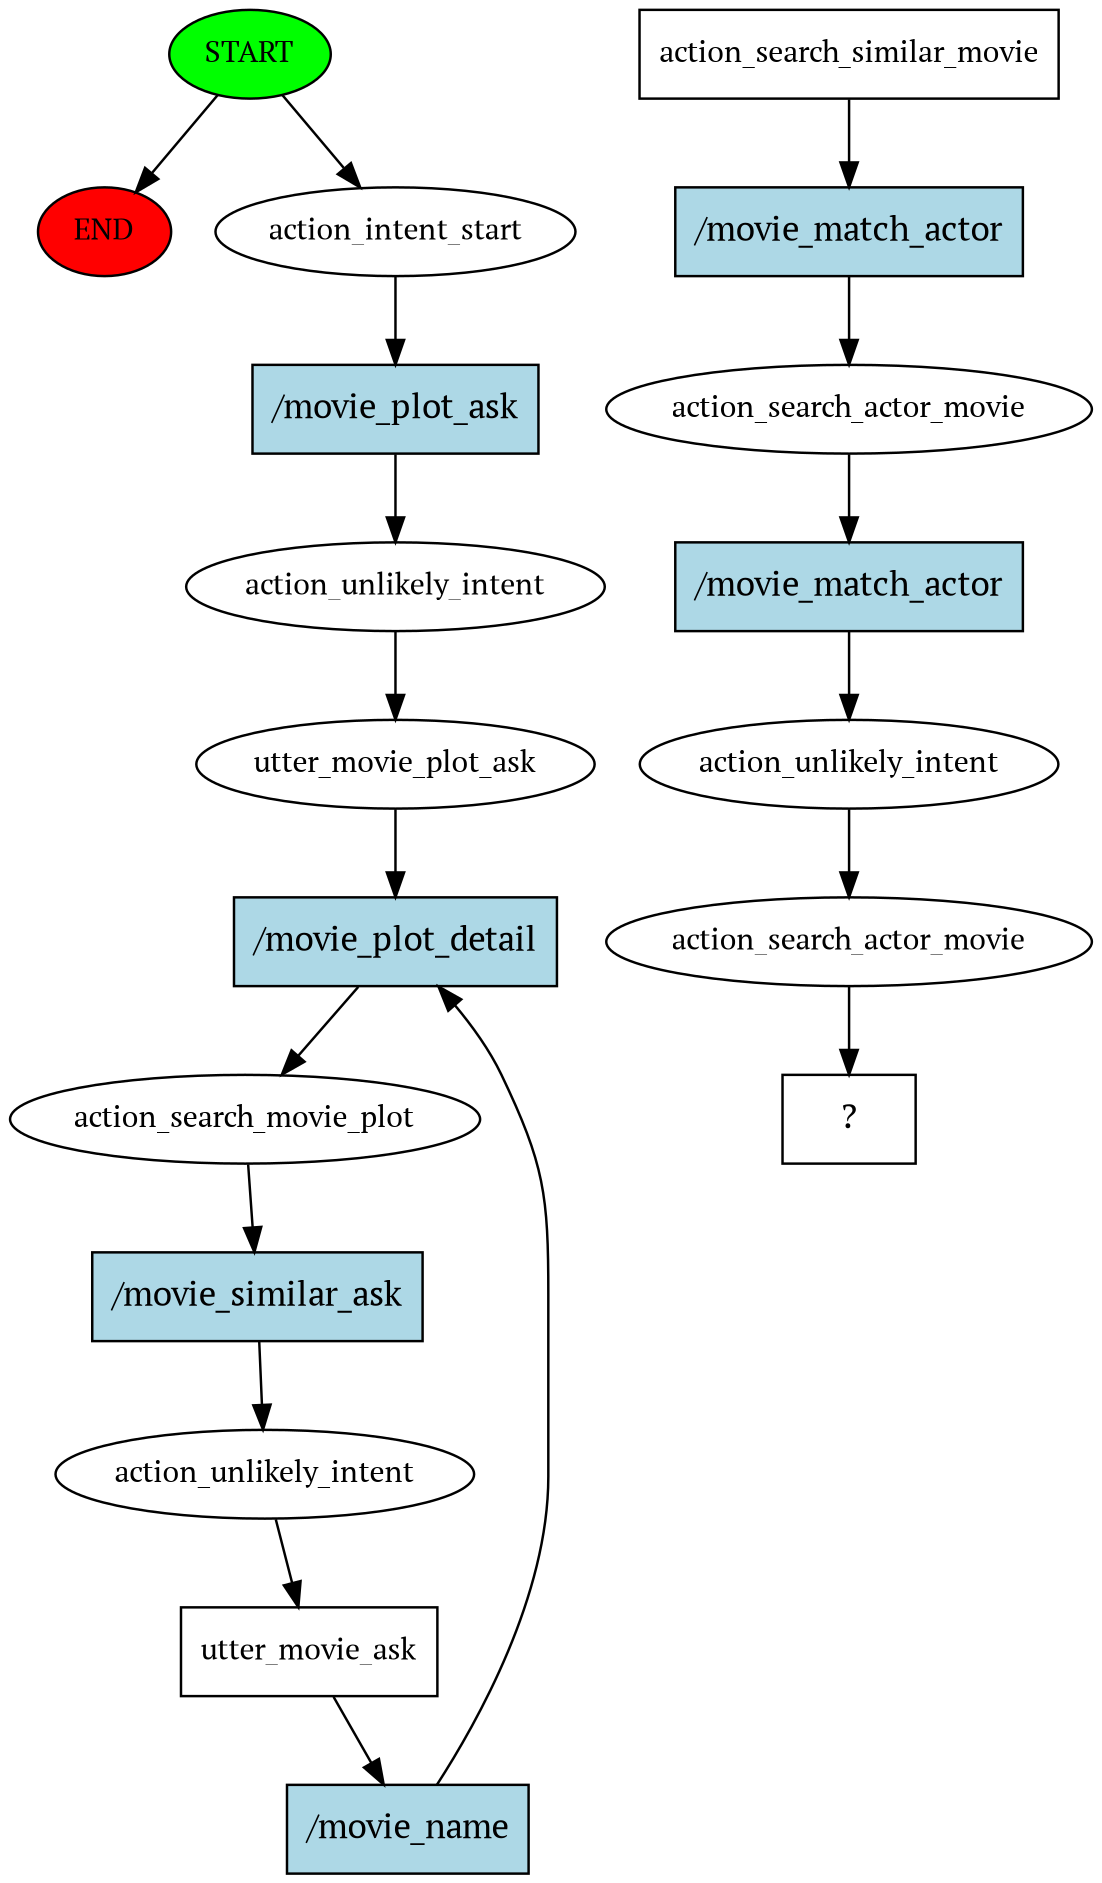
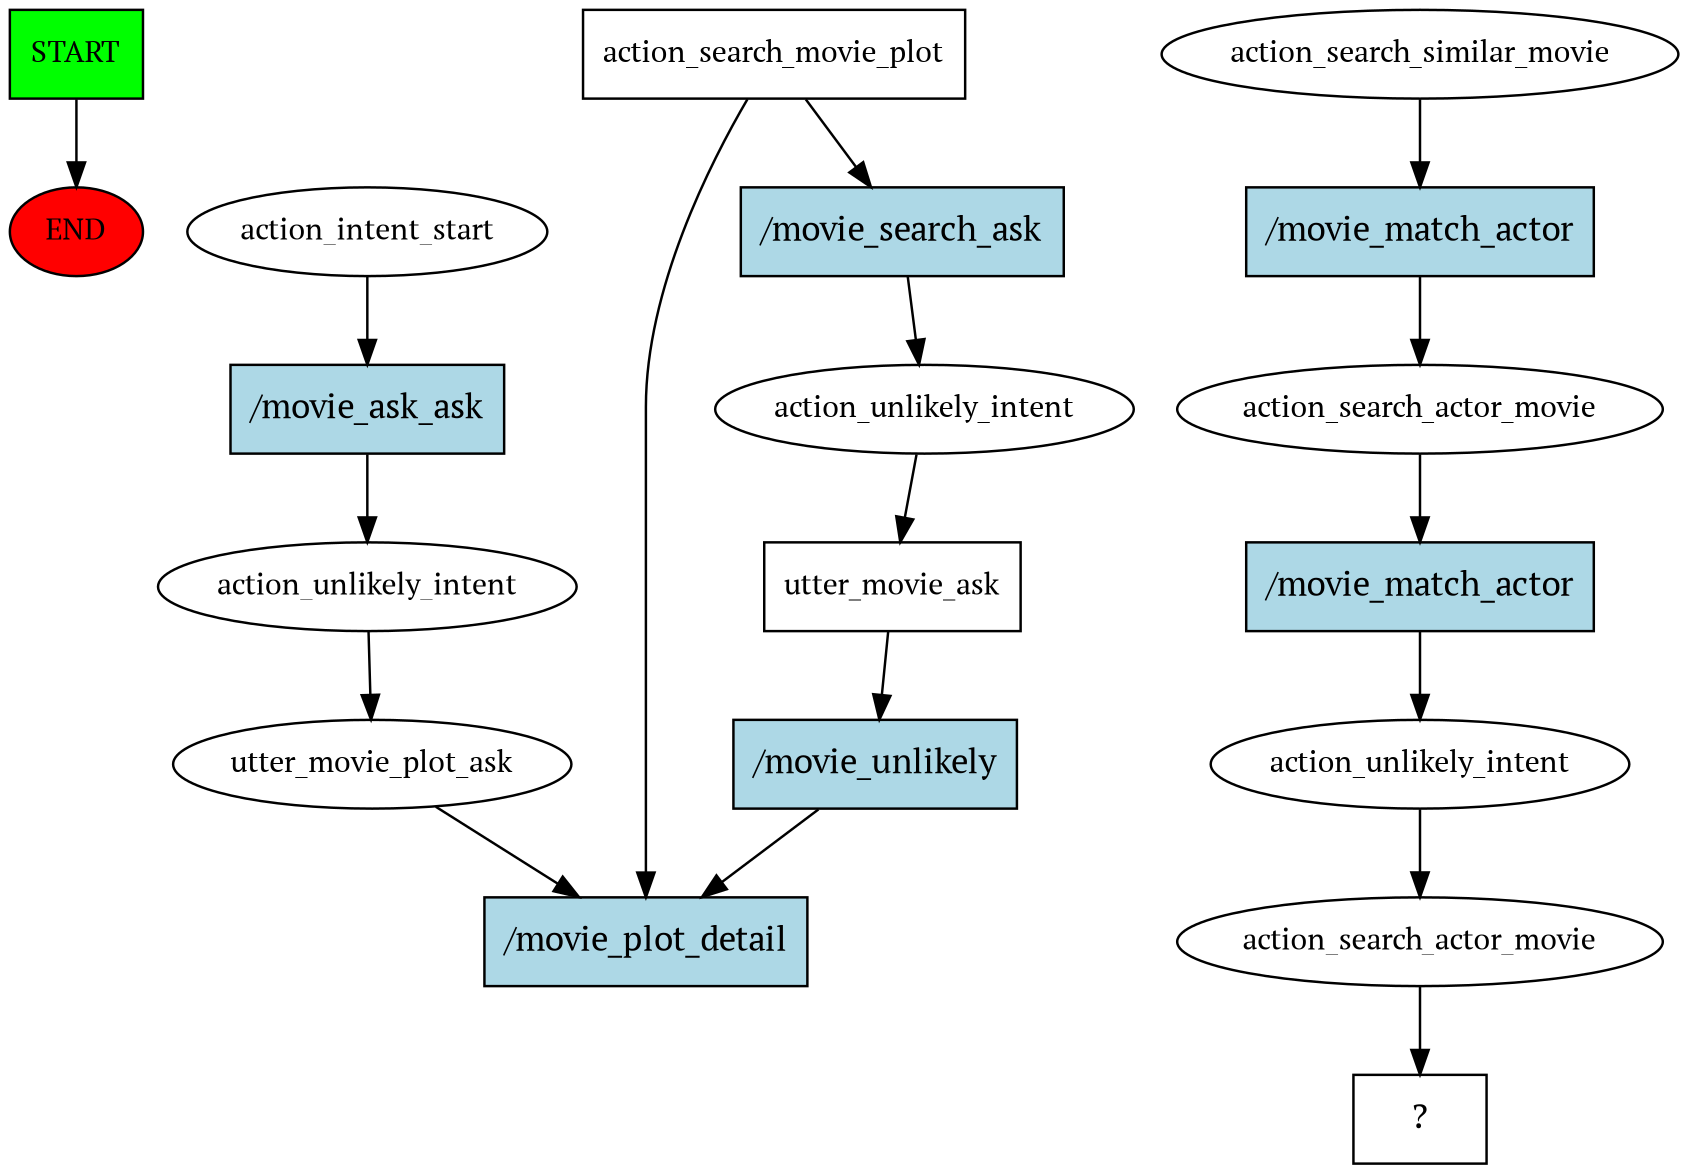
node "START": shape ellipse -> box
node "action_search_similar_movie": shape box -> ellipse
edge "START" -> "action_intent_start": removed
node "/movie_plot_ask": label "/movie_plot_ask" -> "/movie_ask_ask"
edge "/movie_plot_detail" -> "action_search_movie_plot": reversed
node "action_search_movie_plot": shape ellipse -> box
node "/movie_similar_ask": label "/movie_similar_ask" -> "/movie_search_ask"
node "/movie_name": label "/movie_name" -> "/movie_unlikely"
